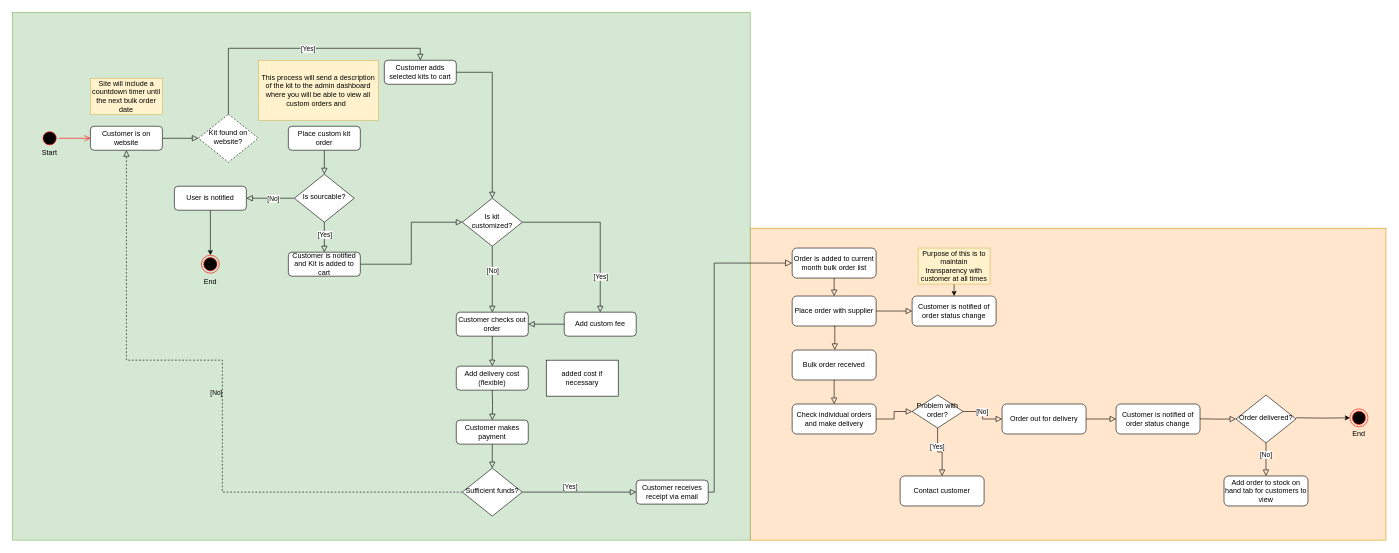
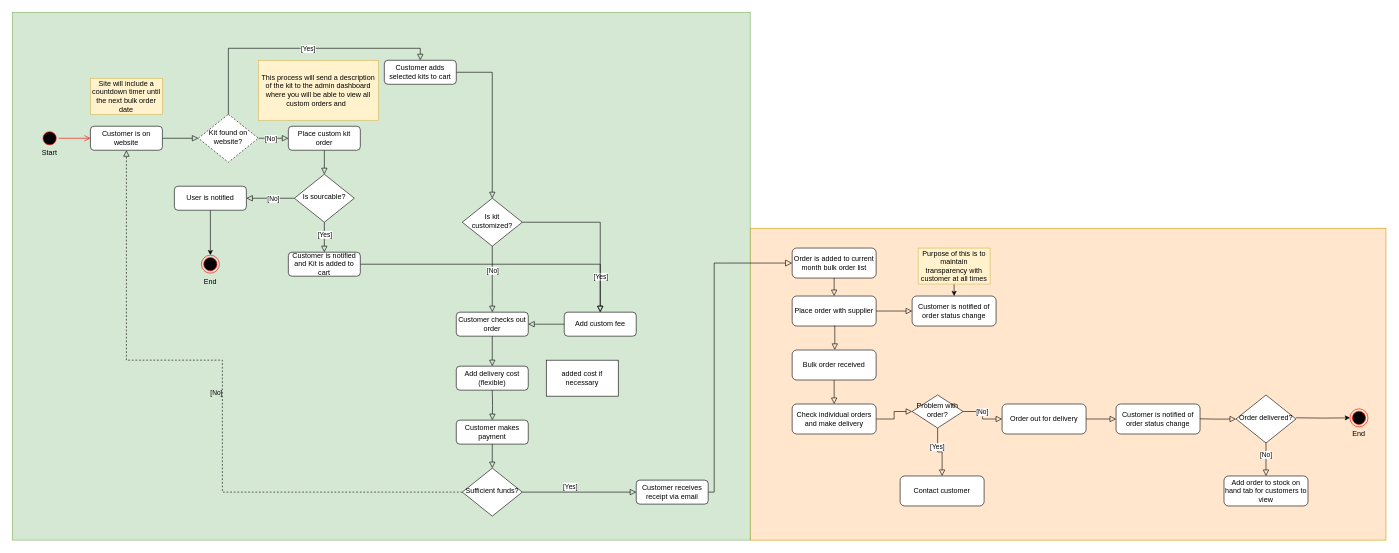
edge "Kit found on website?" -> "Place custom kit order": added, label "[No]"
edge "Customer is notified and Kit is added to cart" -> "Is kit customized?": now "Customer is notified and Kit is added to cart" -> "Add custom fee"
